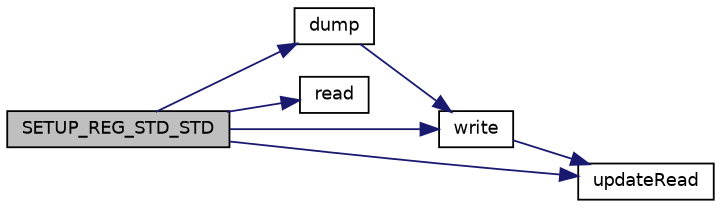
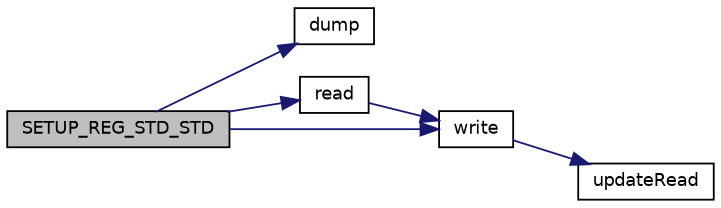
edge "dump" -> "write": now "read" -> "write"
edge "SETUP_REG_STD_STD" -> "updateRead": removed
